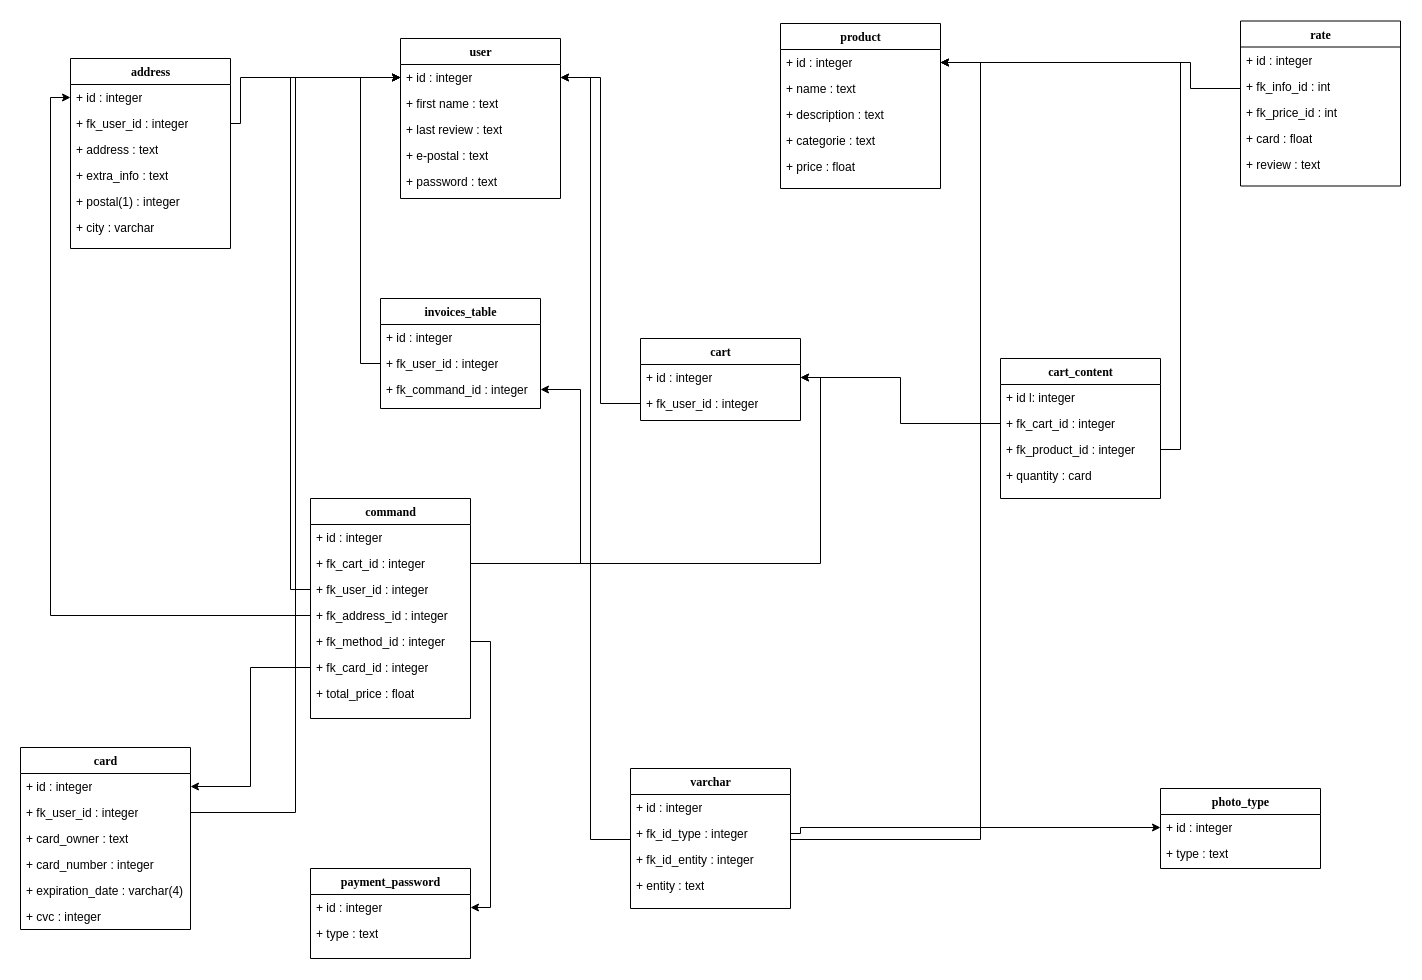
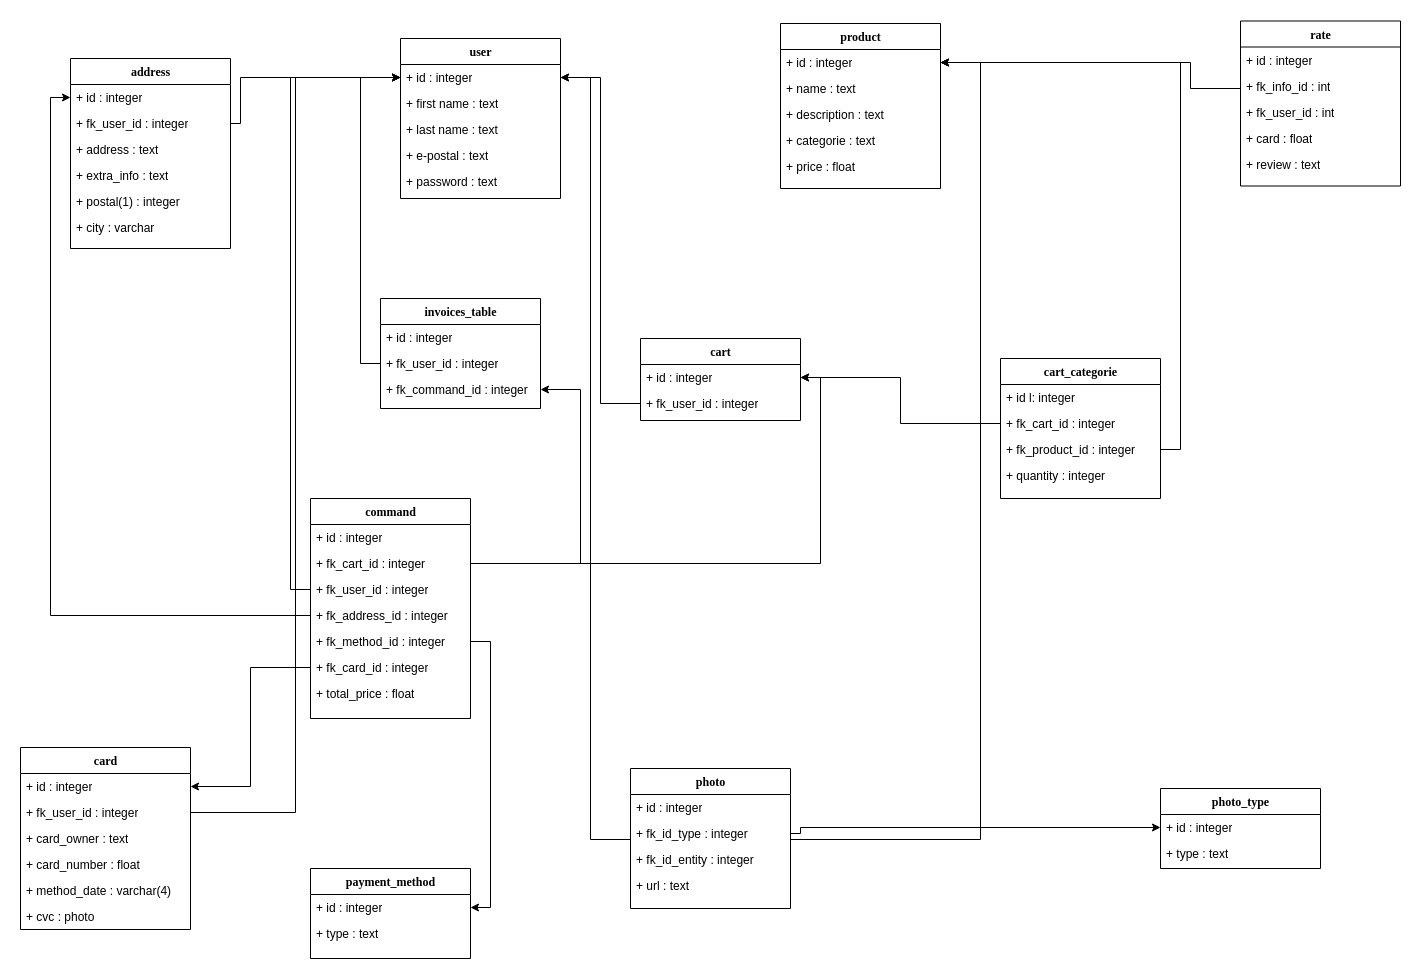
node "+ fk_price_id : int": label "+ fk_price_id : int" -> "+ fk_user_id : int"
node "+ last review : text": label "+ last review : text" -> "+ last name : text"
node "cart_content": label "cart_content" -> "cart_categorie"
node "+ quantity : card": label "+ quantity : card" -> "+ quantity : integer"
node "varchar": label "varchar" -> "photo"
node "+ card_number : integer": label "+ card_number : integer" -> "+ card_number : float"
node "payment_password": label "payment_password" -> "payment_method"
node "+ entity : text": label "+ entity : text" -> "+ url : text"
node "+ expiration_date : varchar(4)": label "+ expiration_date : varchar(4)" -> "+ method_date : varchar(4)"
node "+ cvc : integer": label "+ cvc : integer" -> "+ cvc : photo"
